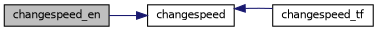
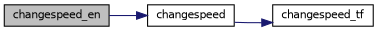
edge "changespeed_tf" -> "changespeed": reversed
